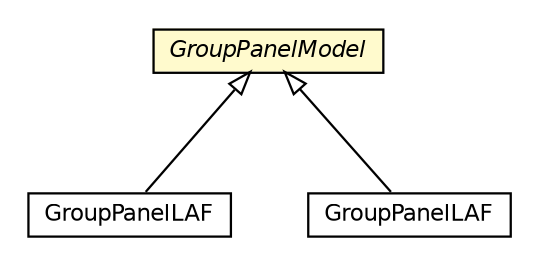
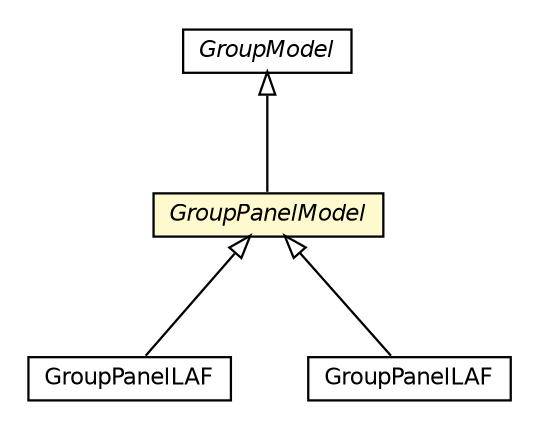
node "GroupModel": added
